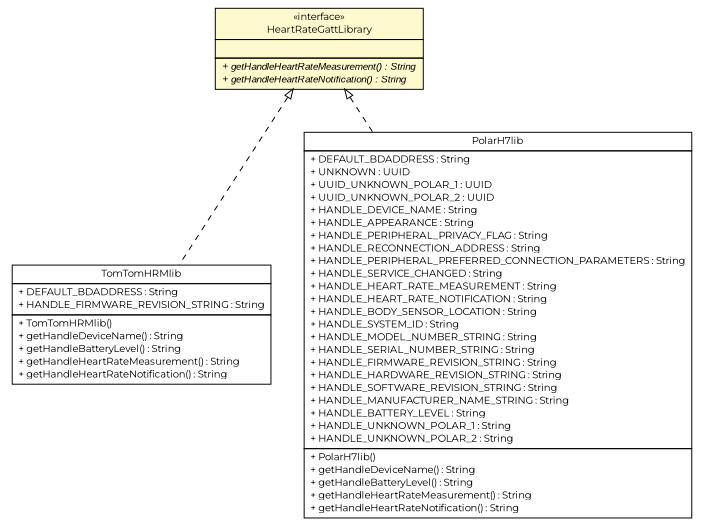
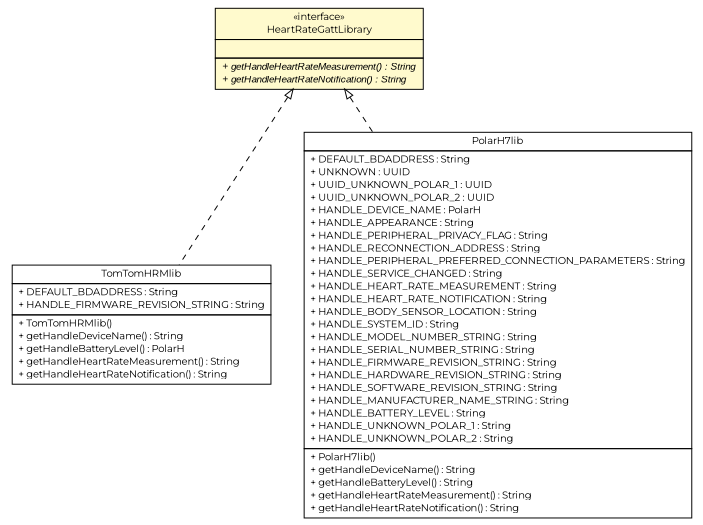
node "PolarH7lib": text "+ HANDLE_DEVICE_NAME : String" -> "+ HANDLE_DEVICE_NAME : PolarH"
node "TomTomHRMlib": text "+ getHandleBatteryLevel() : String" -> "+ getHandleBatteryLevel() : PolarH"
